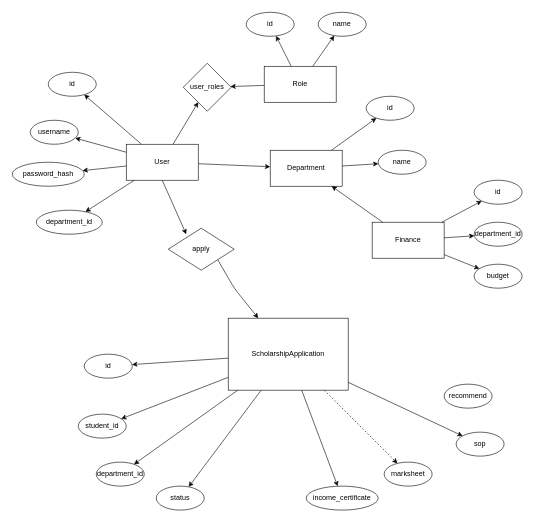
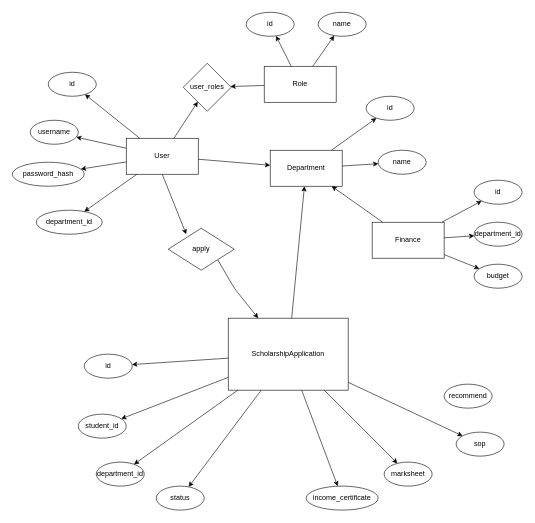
node "User": moved (162, 162) -> (162, 156)
edge "ScholarshipApplication" -> "Department": added
edge "ScholarshipApplication" -> "marksheet": style dashed -> solid
